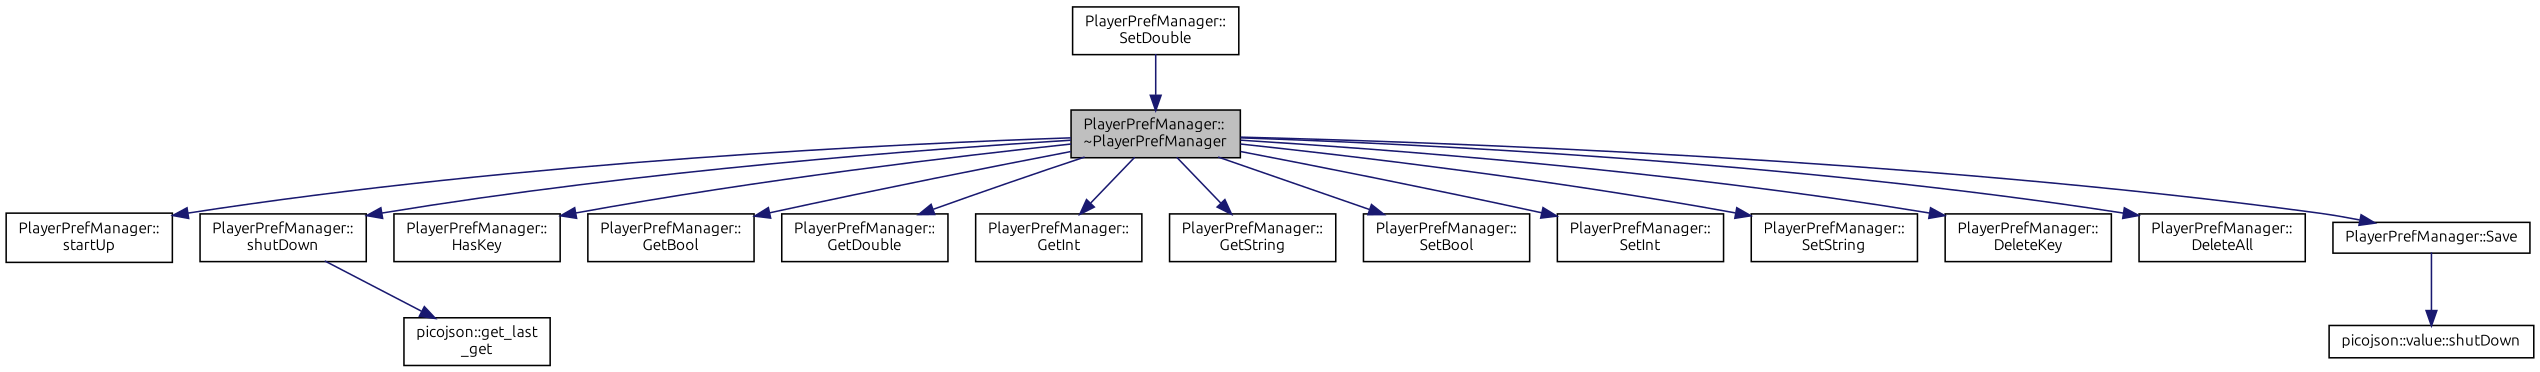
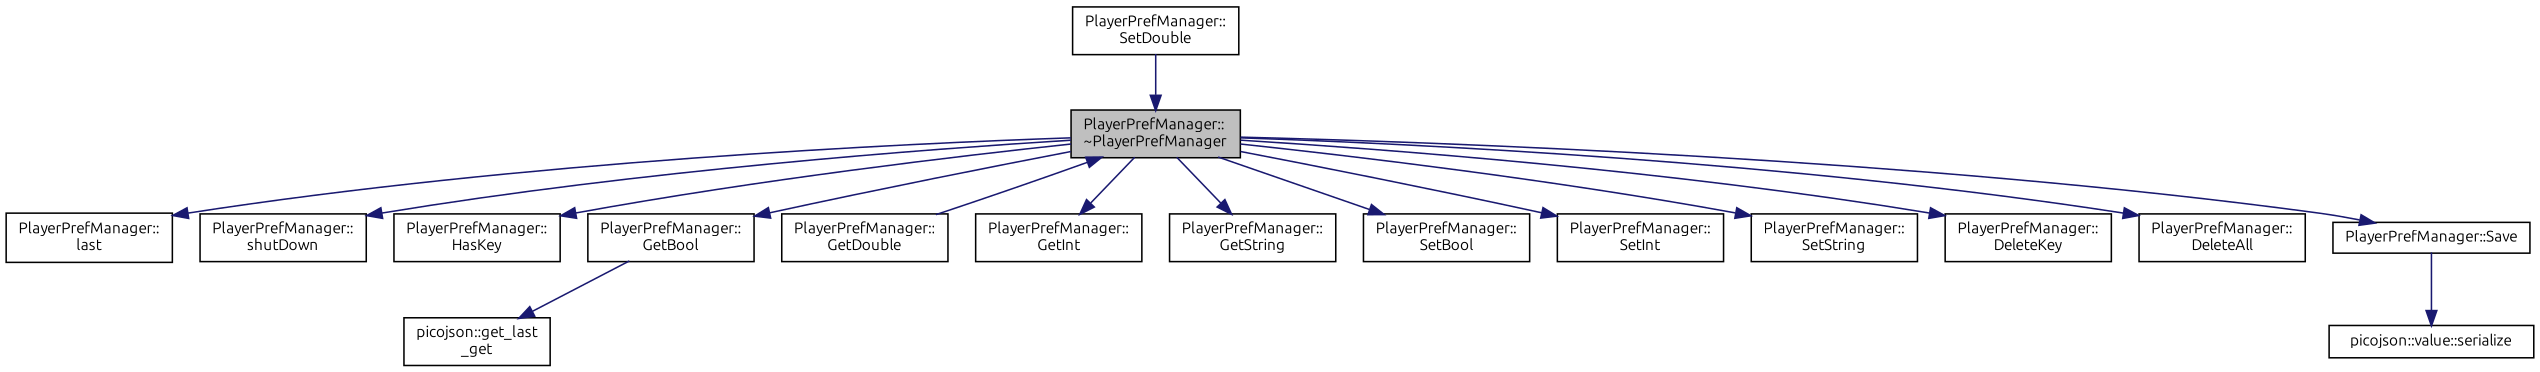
edge "PlayerPrefManager:: ~PlayerPrefManager" -> "PlayerPrefManager:: GetDouble": reversed
node "PlayerPrefManager:: startUp": label "PlayerPrefManager:: startUp" -> "PlayerPrefManager:: last"
edge "PlayerPrefManager:: shutDown" -> "picojson::get_last _get": now "PlayerPrefManager:: GetBool" -> "picojson::get_last _get"
node "picojson::value::shutDown": label "picojson::value::shutDown" -> "picojson::value::serialize"
